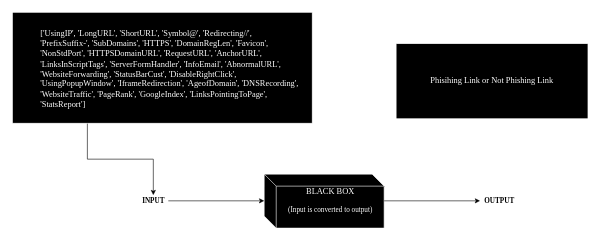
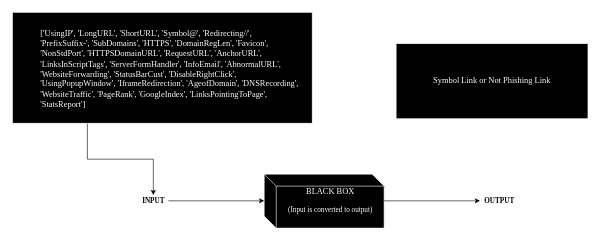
node "Phisihing Link or Not Phishing Link": label "Phisihing Link or Not Phishing Link" -> "Symbol Link or Not Phishing Link"
